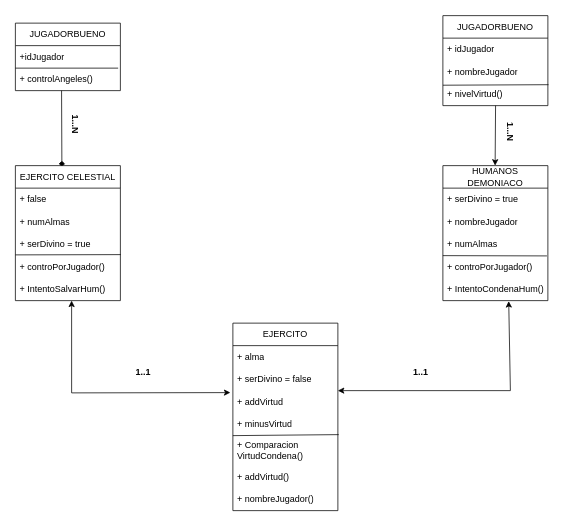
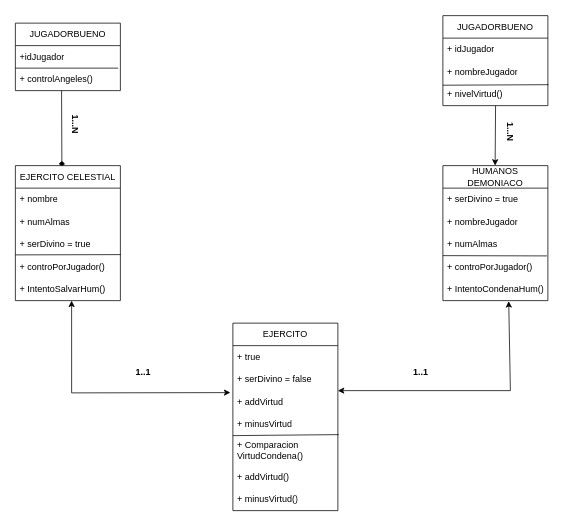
node "+ false": label "+ false" -> "+ nombre"
node "+ alma": label "+ alma" -> "+ true"
node "+ nombreJugador()": label "+ nombreJugador()" -> "+ minusVirtud()"
